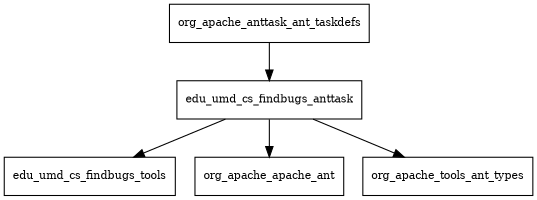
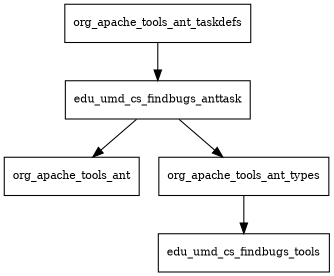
node "org_apache_anttask_ant_taskdefs": label "org_apache_anttask_ant_taskdefs" -> "org_apache_tools_ant_taskdefs"
edge "edu_umd_cs_findbugs_anttask" -> "edu_umd_cs_findbugs_tools": now "org_apache_tools_ant_types" -> "edu_umd_cs_findbugs_tools"
node "org_apache_apache_ant": label "org_apache_apache_ant" -> "org_apache_tools_ant"
